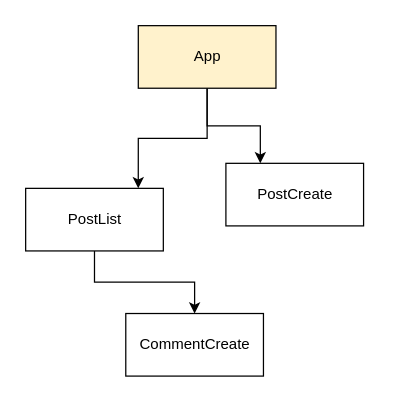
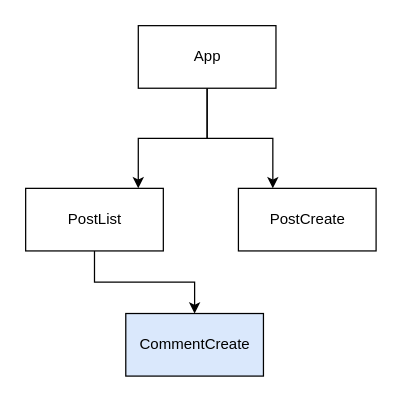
node "App": fillcolor #fff2cc -> #ffffff
node "PostCreate": moved (294, 194) -> (307, 219)
node "CommentCreate": fillcolor #ffffff -> #dae8fc
